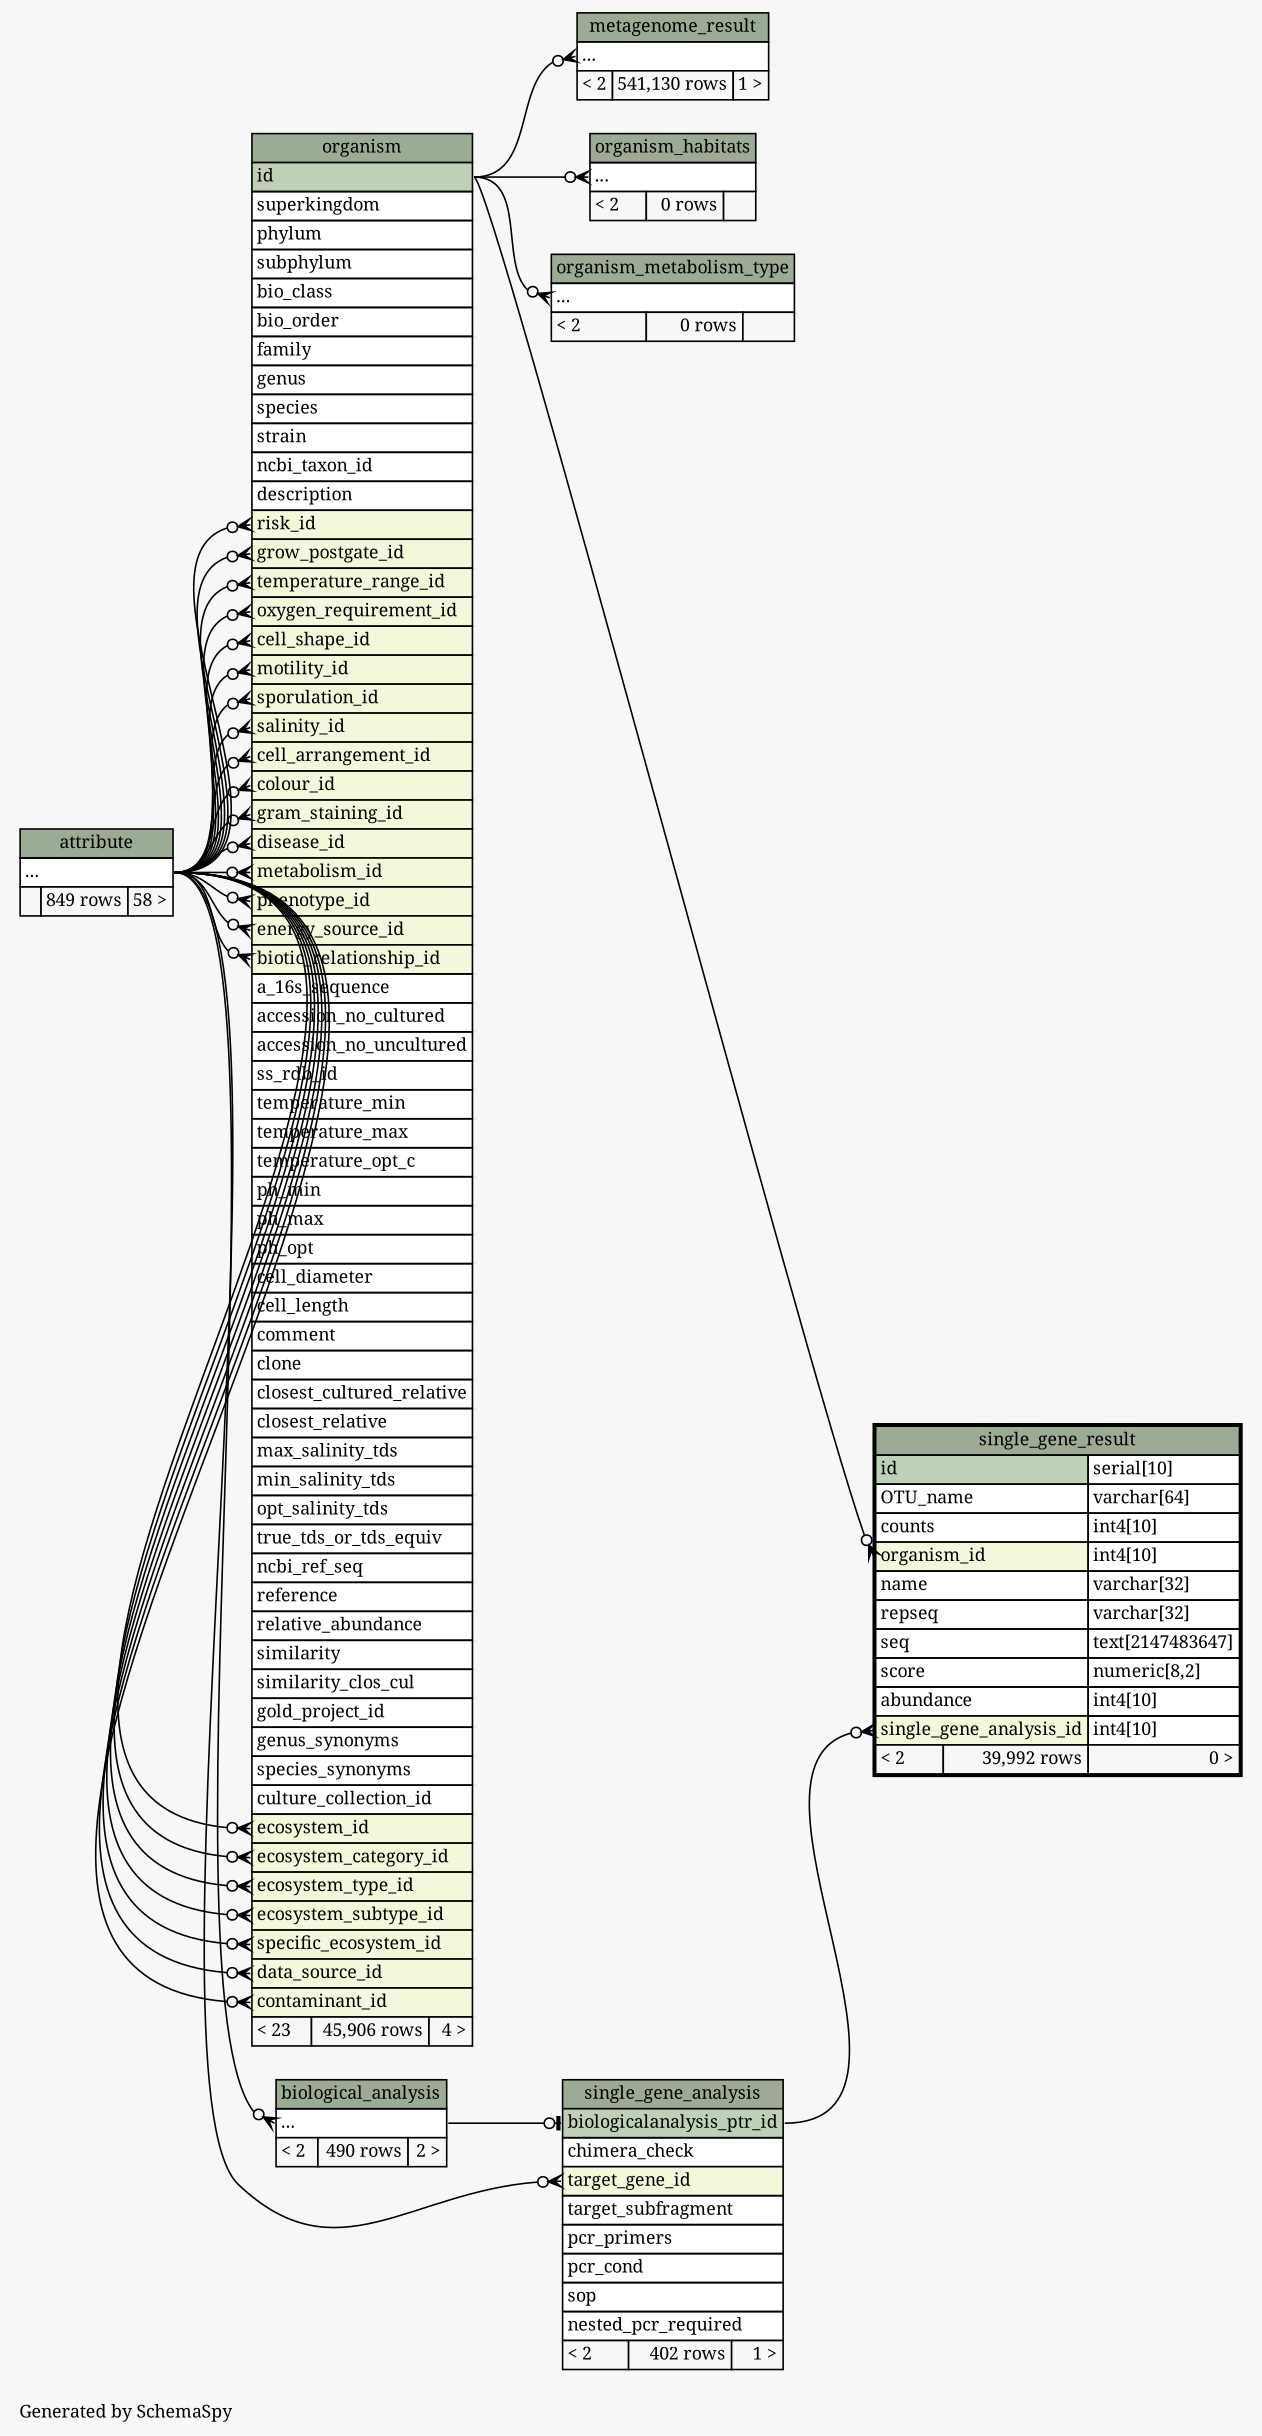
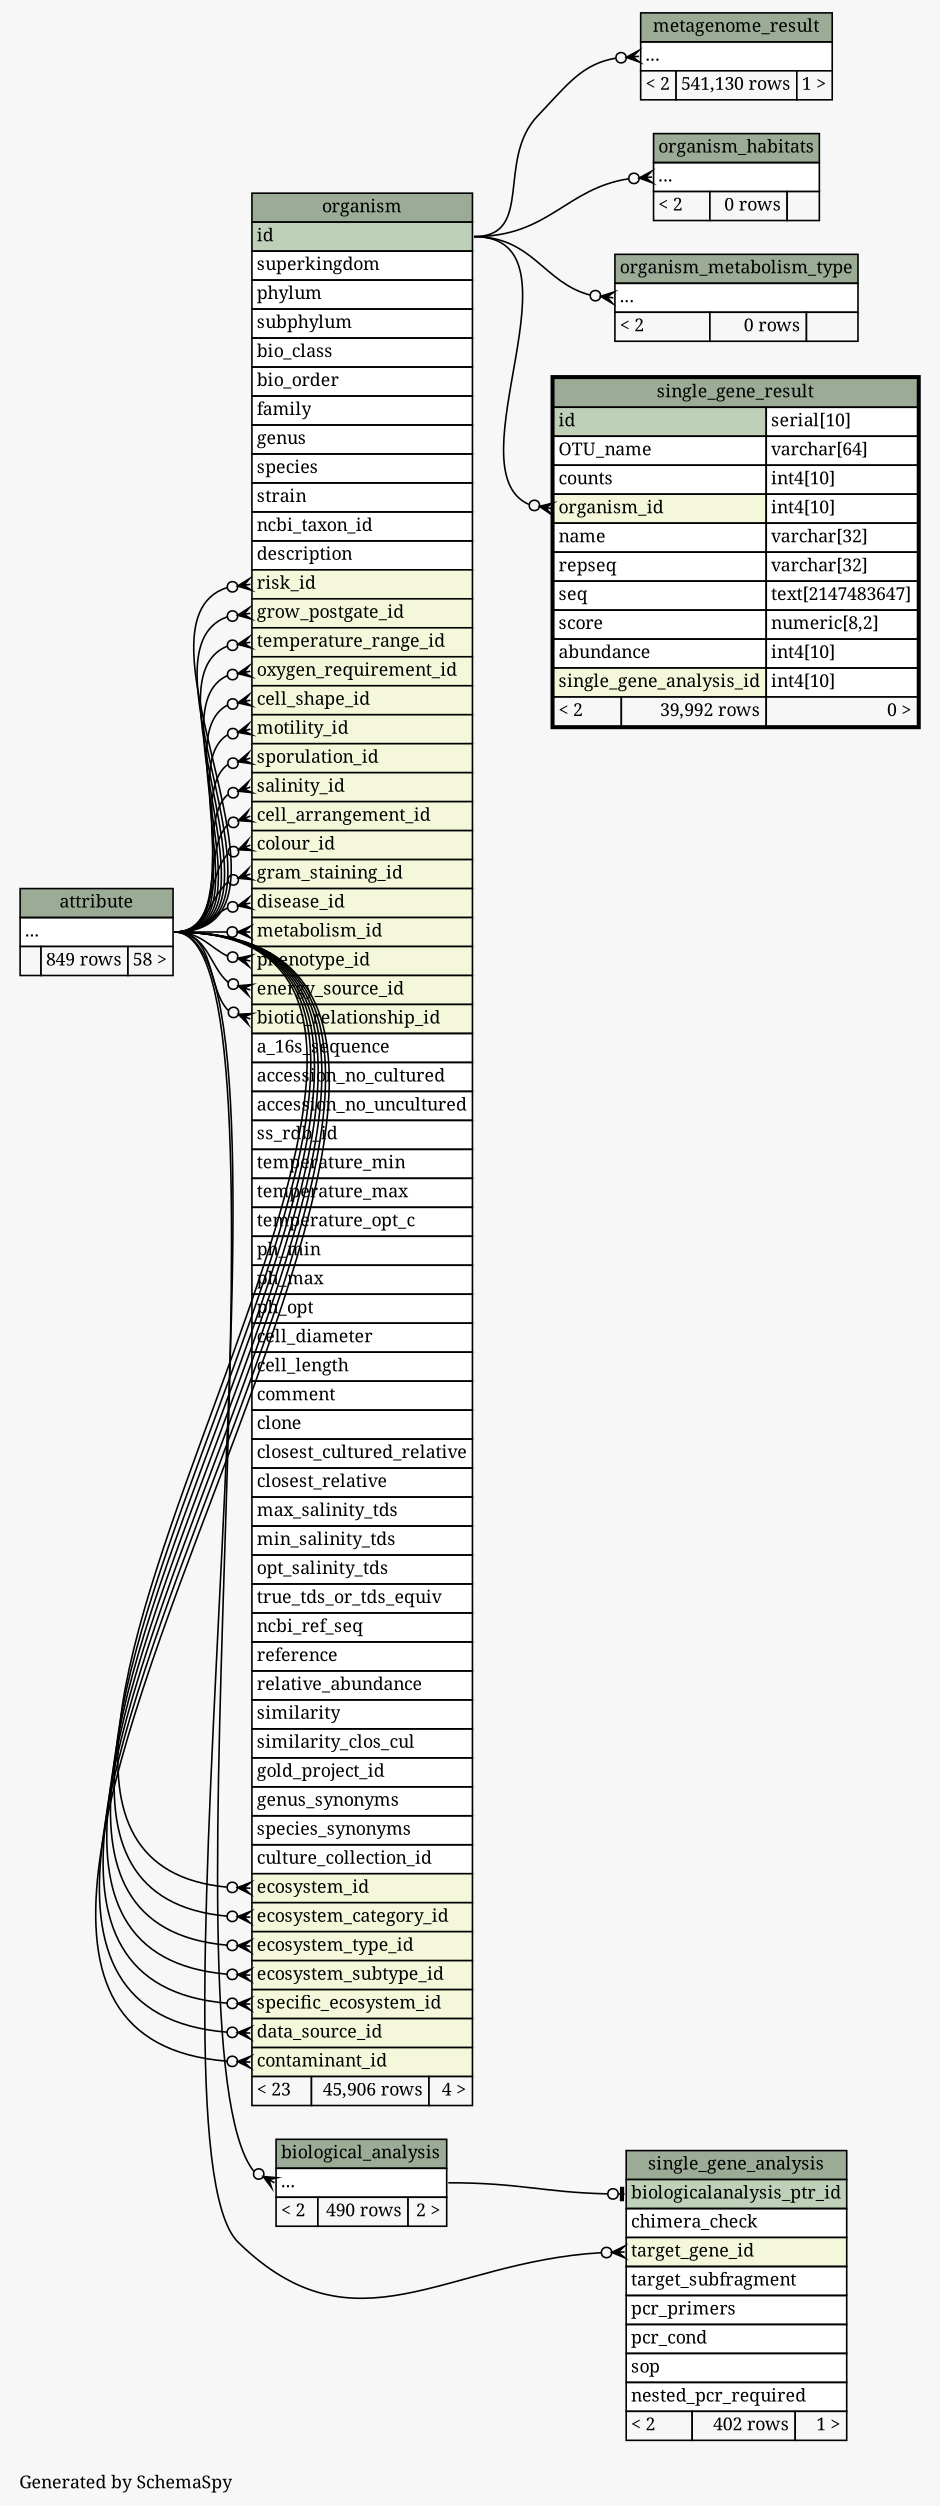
edge "single_gene_analysis" -> "single_gene_result": removed
